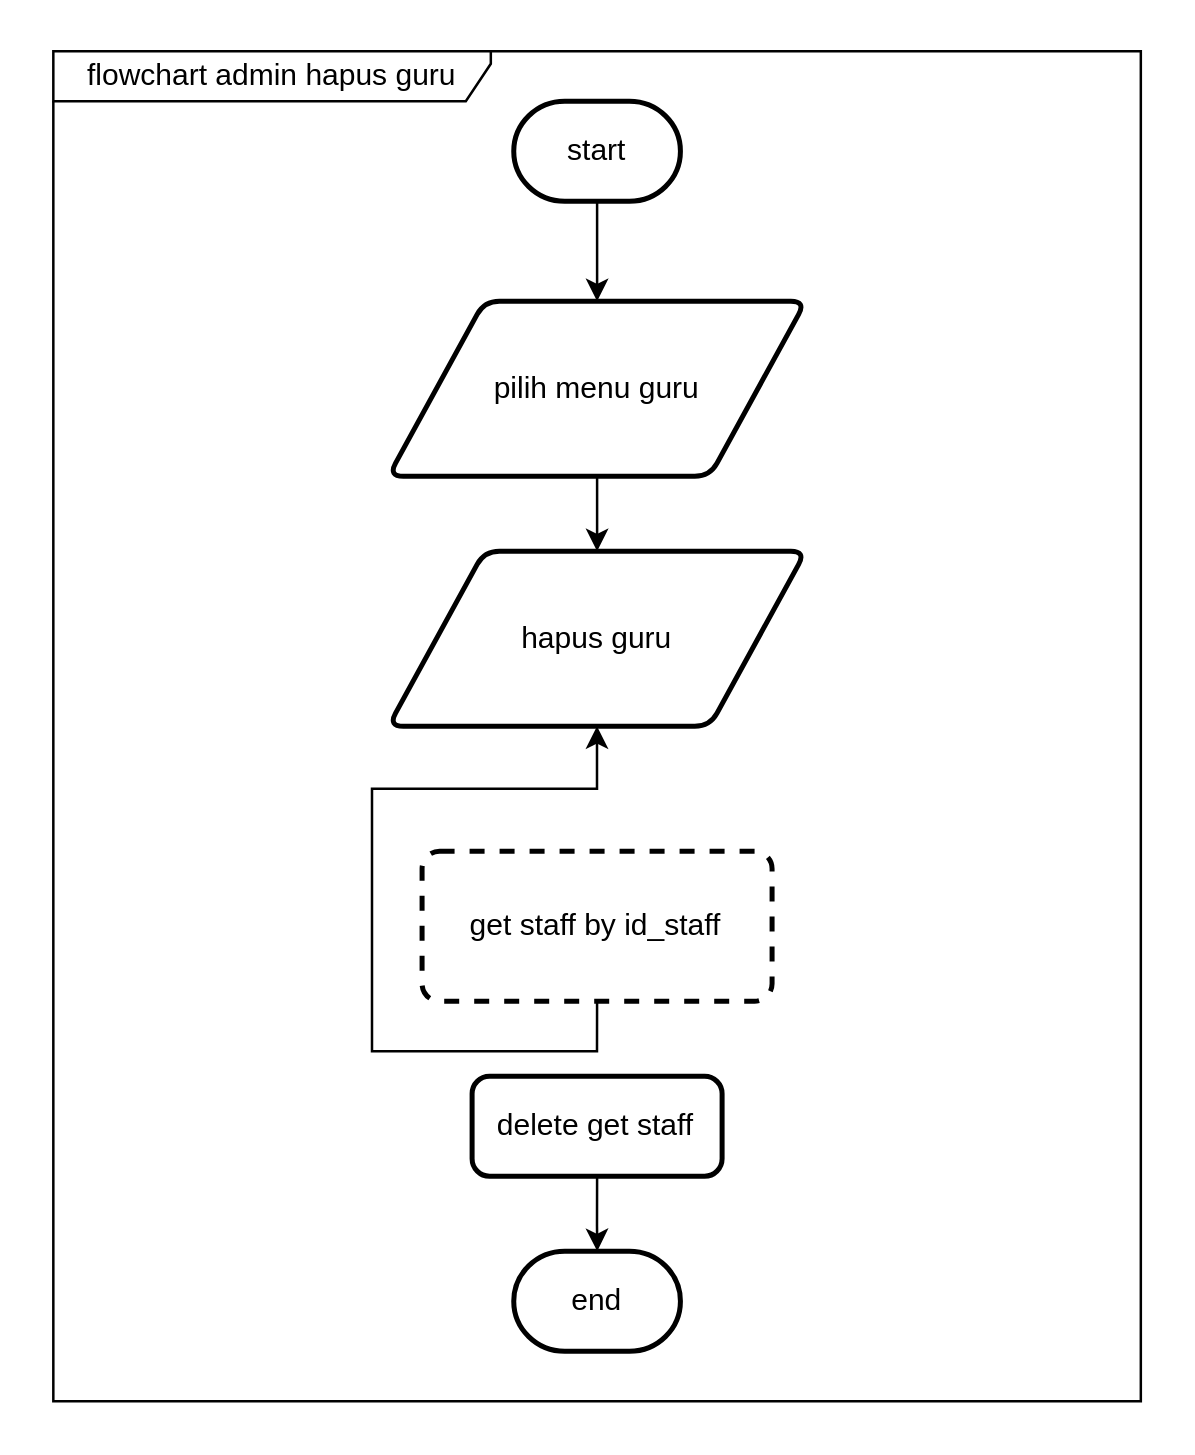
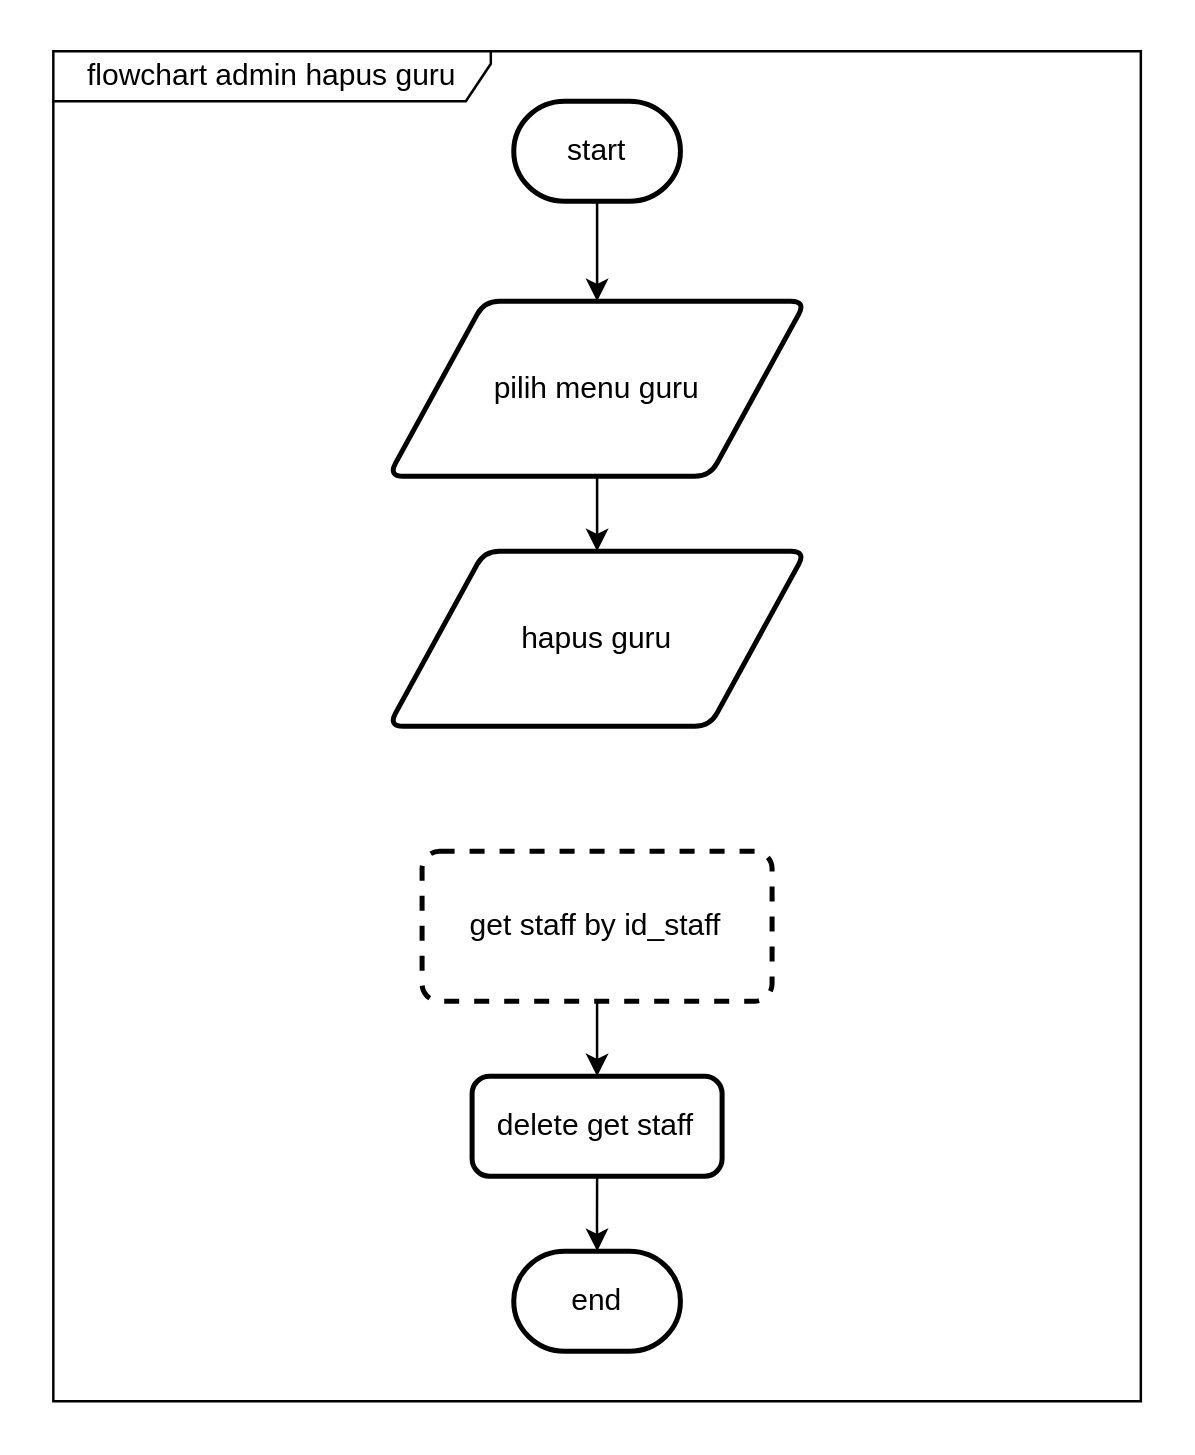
edge "get staff by id_staff" -> "hapus guru": now "get staff by id_staff" -> "delete get staff"
